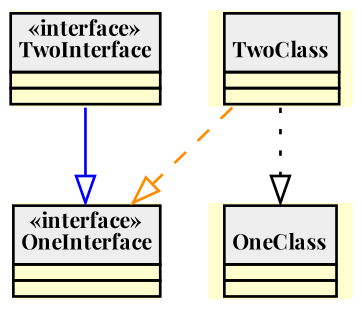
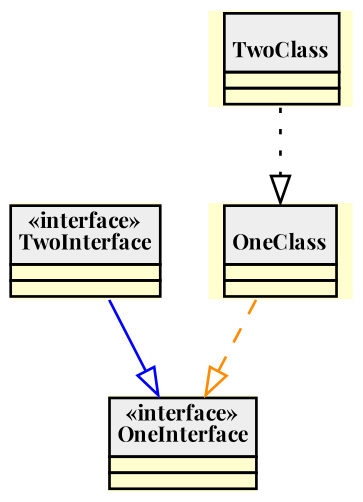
edge "TwoClass" -> "OneInterface": now "OneClass" -> "OneInterface"
